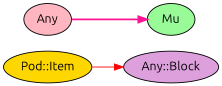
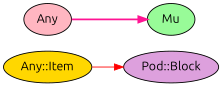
node "Pod::Item": label "Pod::Item" -> "Any::Item"
node "Any::Block": label "Any::Block" -> "Pod::Block"
